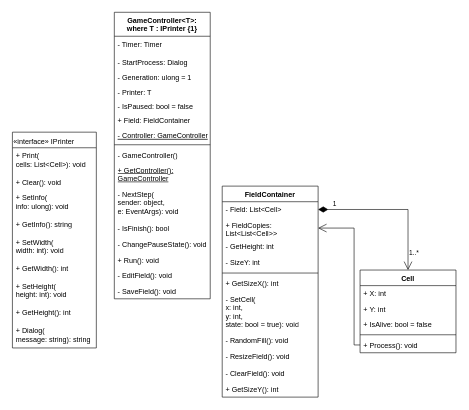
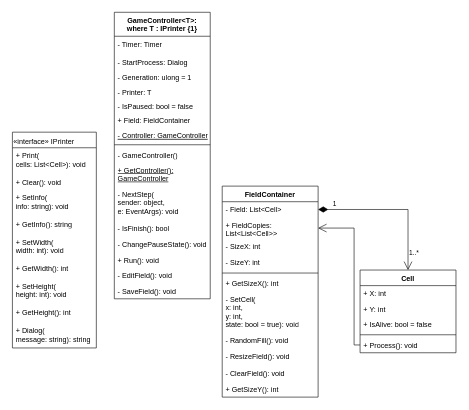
node "+ SetInfo( info: ulong): void": label "+ SetInfo( info: ulong): void" -> "+ SetInfo( info: string): void"
node "- GetHeight: int": label "- GetHeight: int" -> "- SizeX: int"
